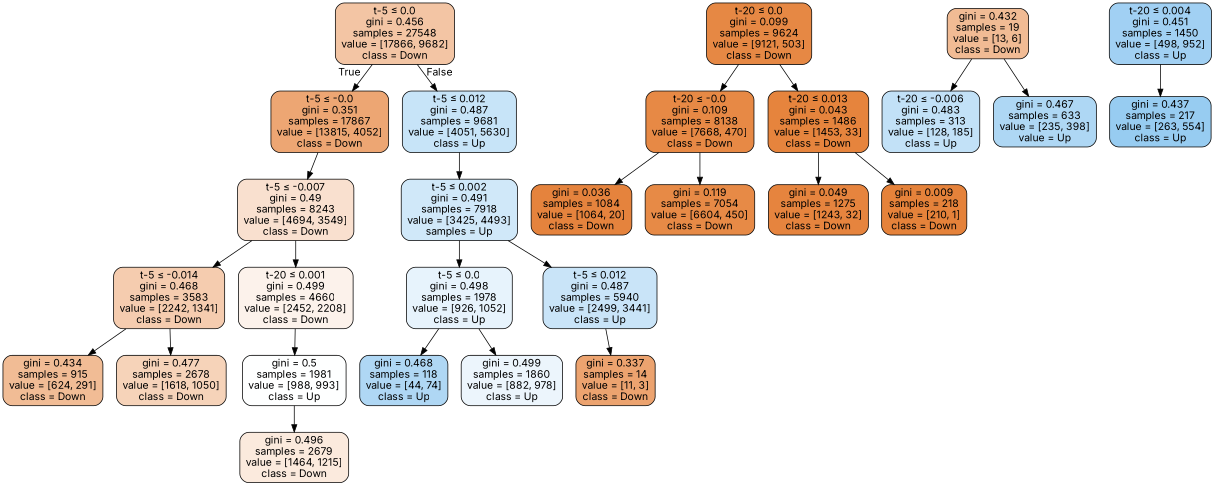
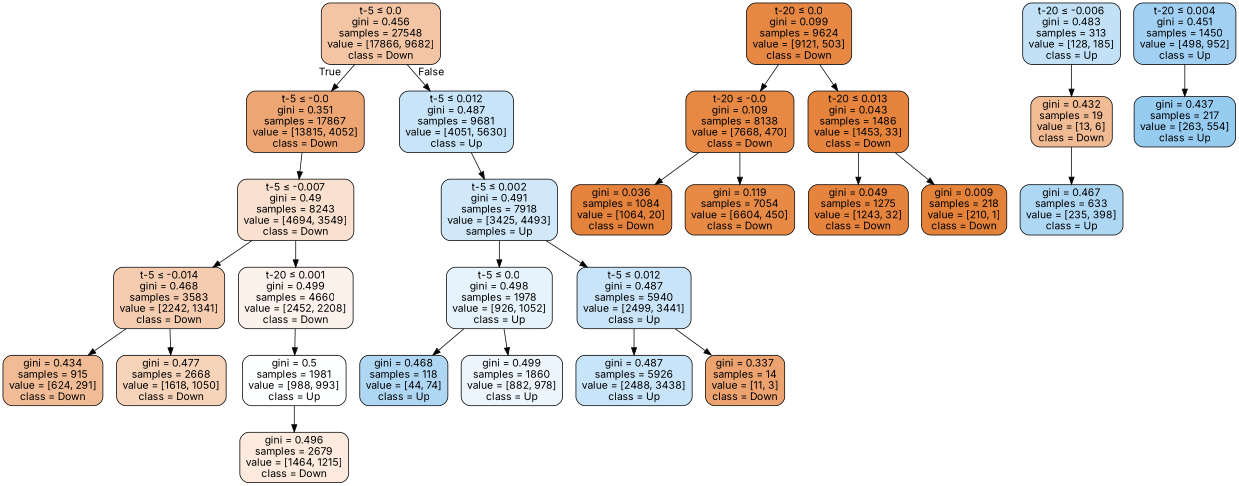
edge "gini = 0.432" -> "t-20 ≤ -0.006": reversed
node "gini = 0.467": text "value = Up" -> "class = Up"
node "gini = 0.477": text "samples = 2678" -> "samples = 2668"
node "gini = 0.487": added
